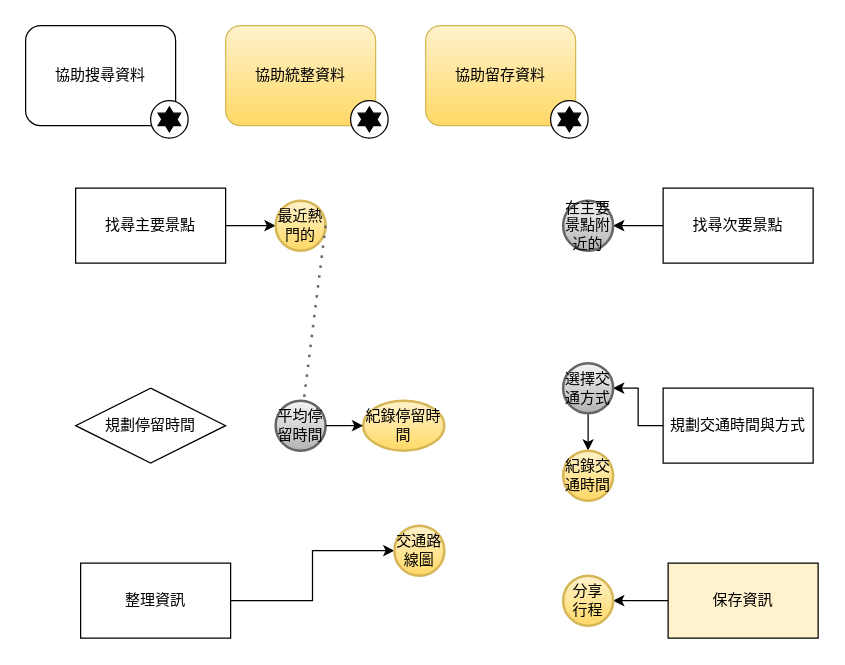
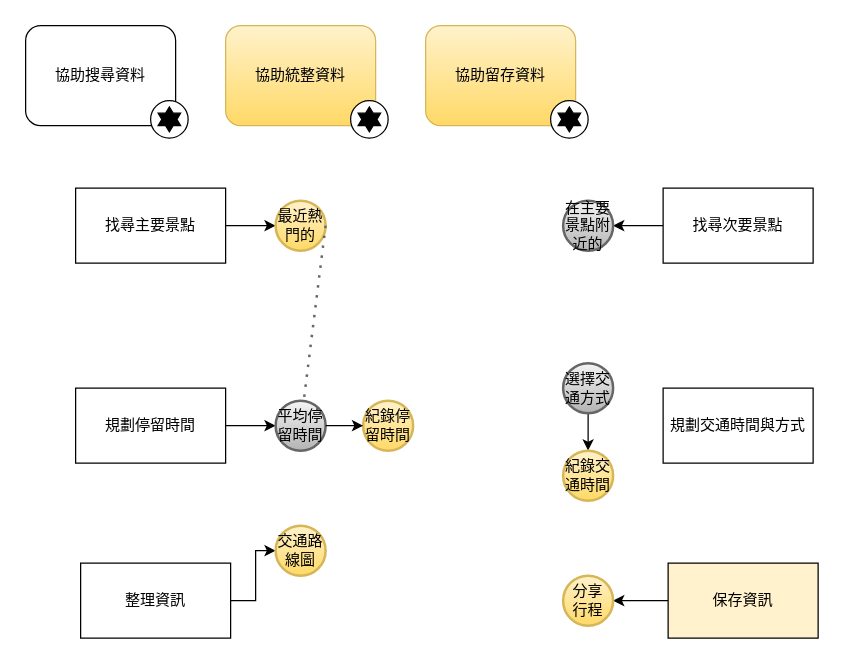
edge "規劃交通時間與方式" -> "選擇交通方式": removed
node "規劃停留時間": shape diamond -> rectangle
edge "規劃停留時間" -> "平均停留時間": added
node "紀錄停留時間": size 81x50 -> 50x50
node "交通路線圖": moved (419, 551) -> (301, 551)
